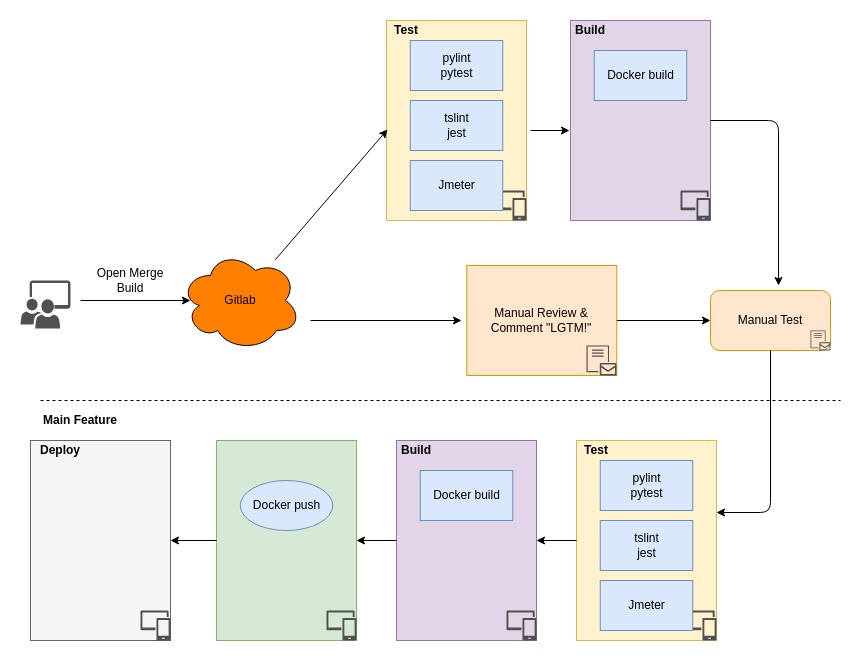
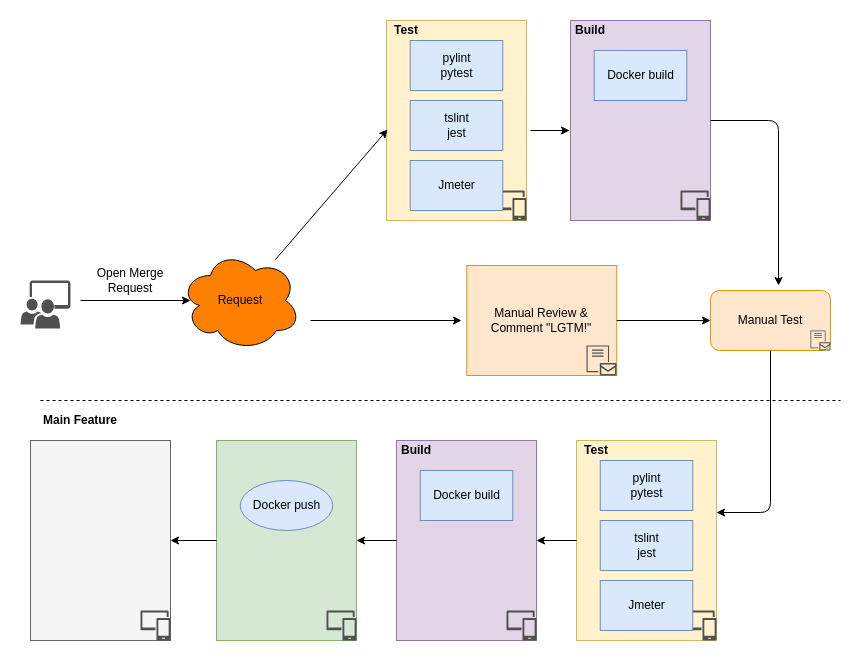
node "Open Merge Build": label "Open Merge Build" -> "Open Merge Request"
node "Gitlab": label "Gitlab" -> "Request"
node "Deploy": removed
